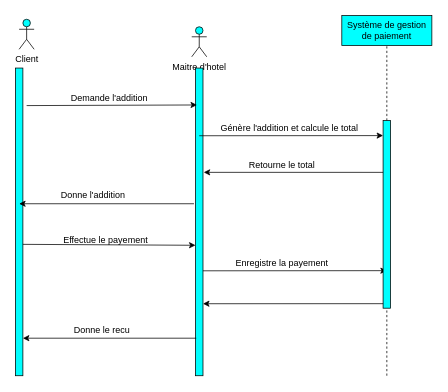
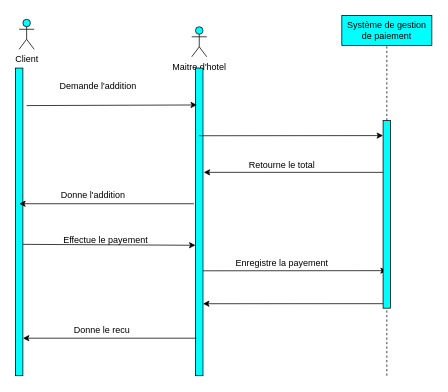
node "Demande l'addition": moved (109, 98) -> (98, 87)
node "Génère l'addition et calcule le total": removed
